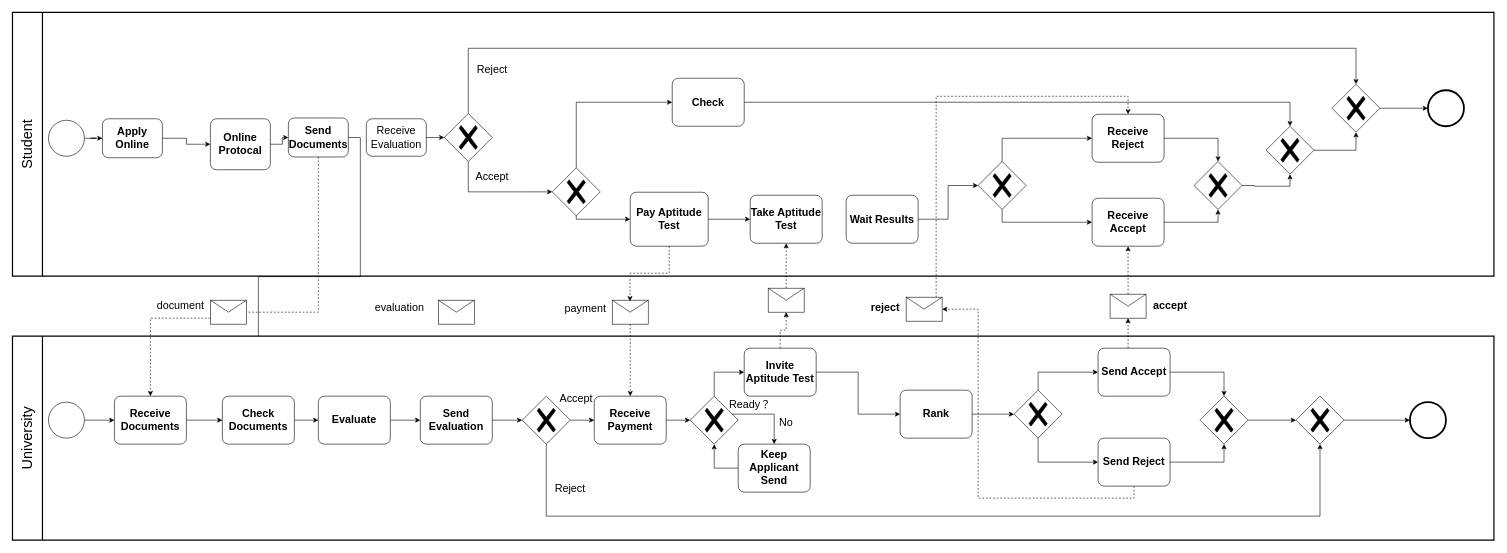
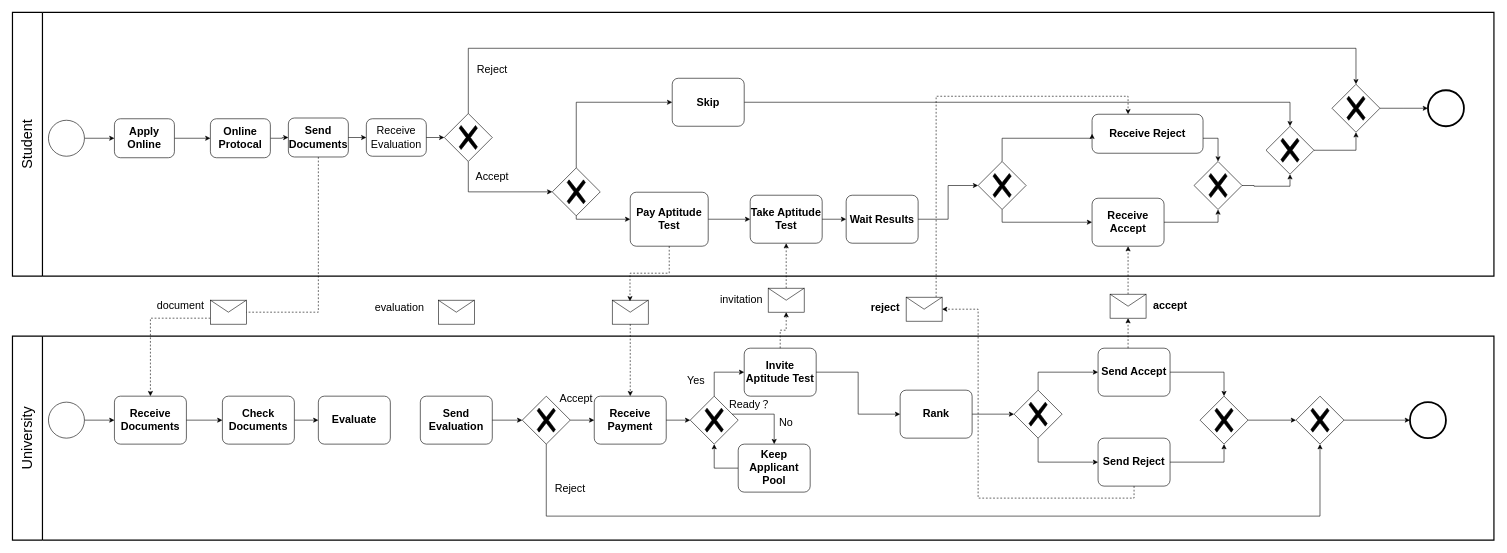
node "Check": label "Check" -> "Skip"
node "Apply Online": moved (132, 138) -> (144, 138)
node "Receive Reject": size 72x48 -> 111x39
node "Online Protocal": size 60x51 -> 60x39
edge "Send Documents" -> "Check Documents": now "Send Documents" -> "Receive Evaluation"
edge "Take Aptitude Test" -> "Wait Results": added
node "invitation": added
node "payment": removed
node "Yes": added
edge "Evaluate" -> "Send Evaluation": removed
node "Keep Applicant Send": label "Keep Applicant Send" -> "Keep Applicant Pool"
